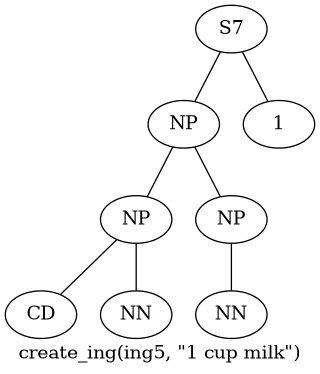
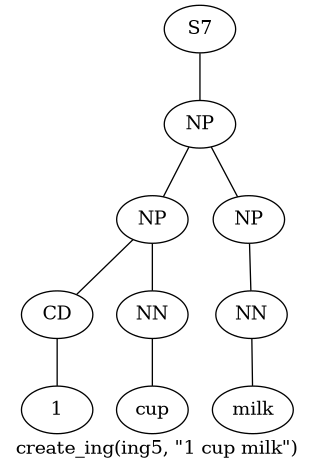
edge "S7" -- "1": now "CD" -- "1"
node "cup": added
node "milk": added
